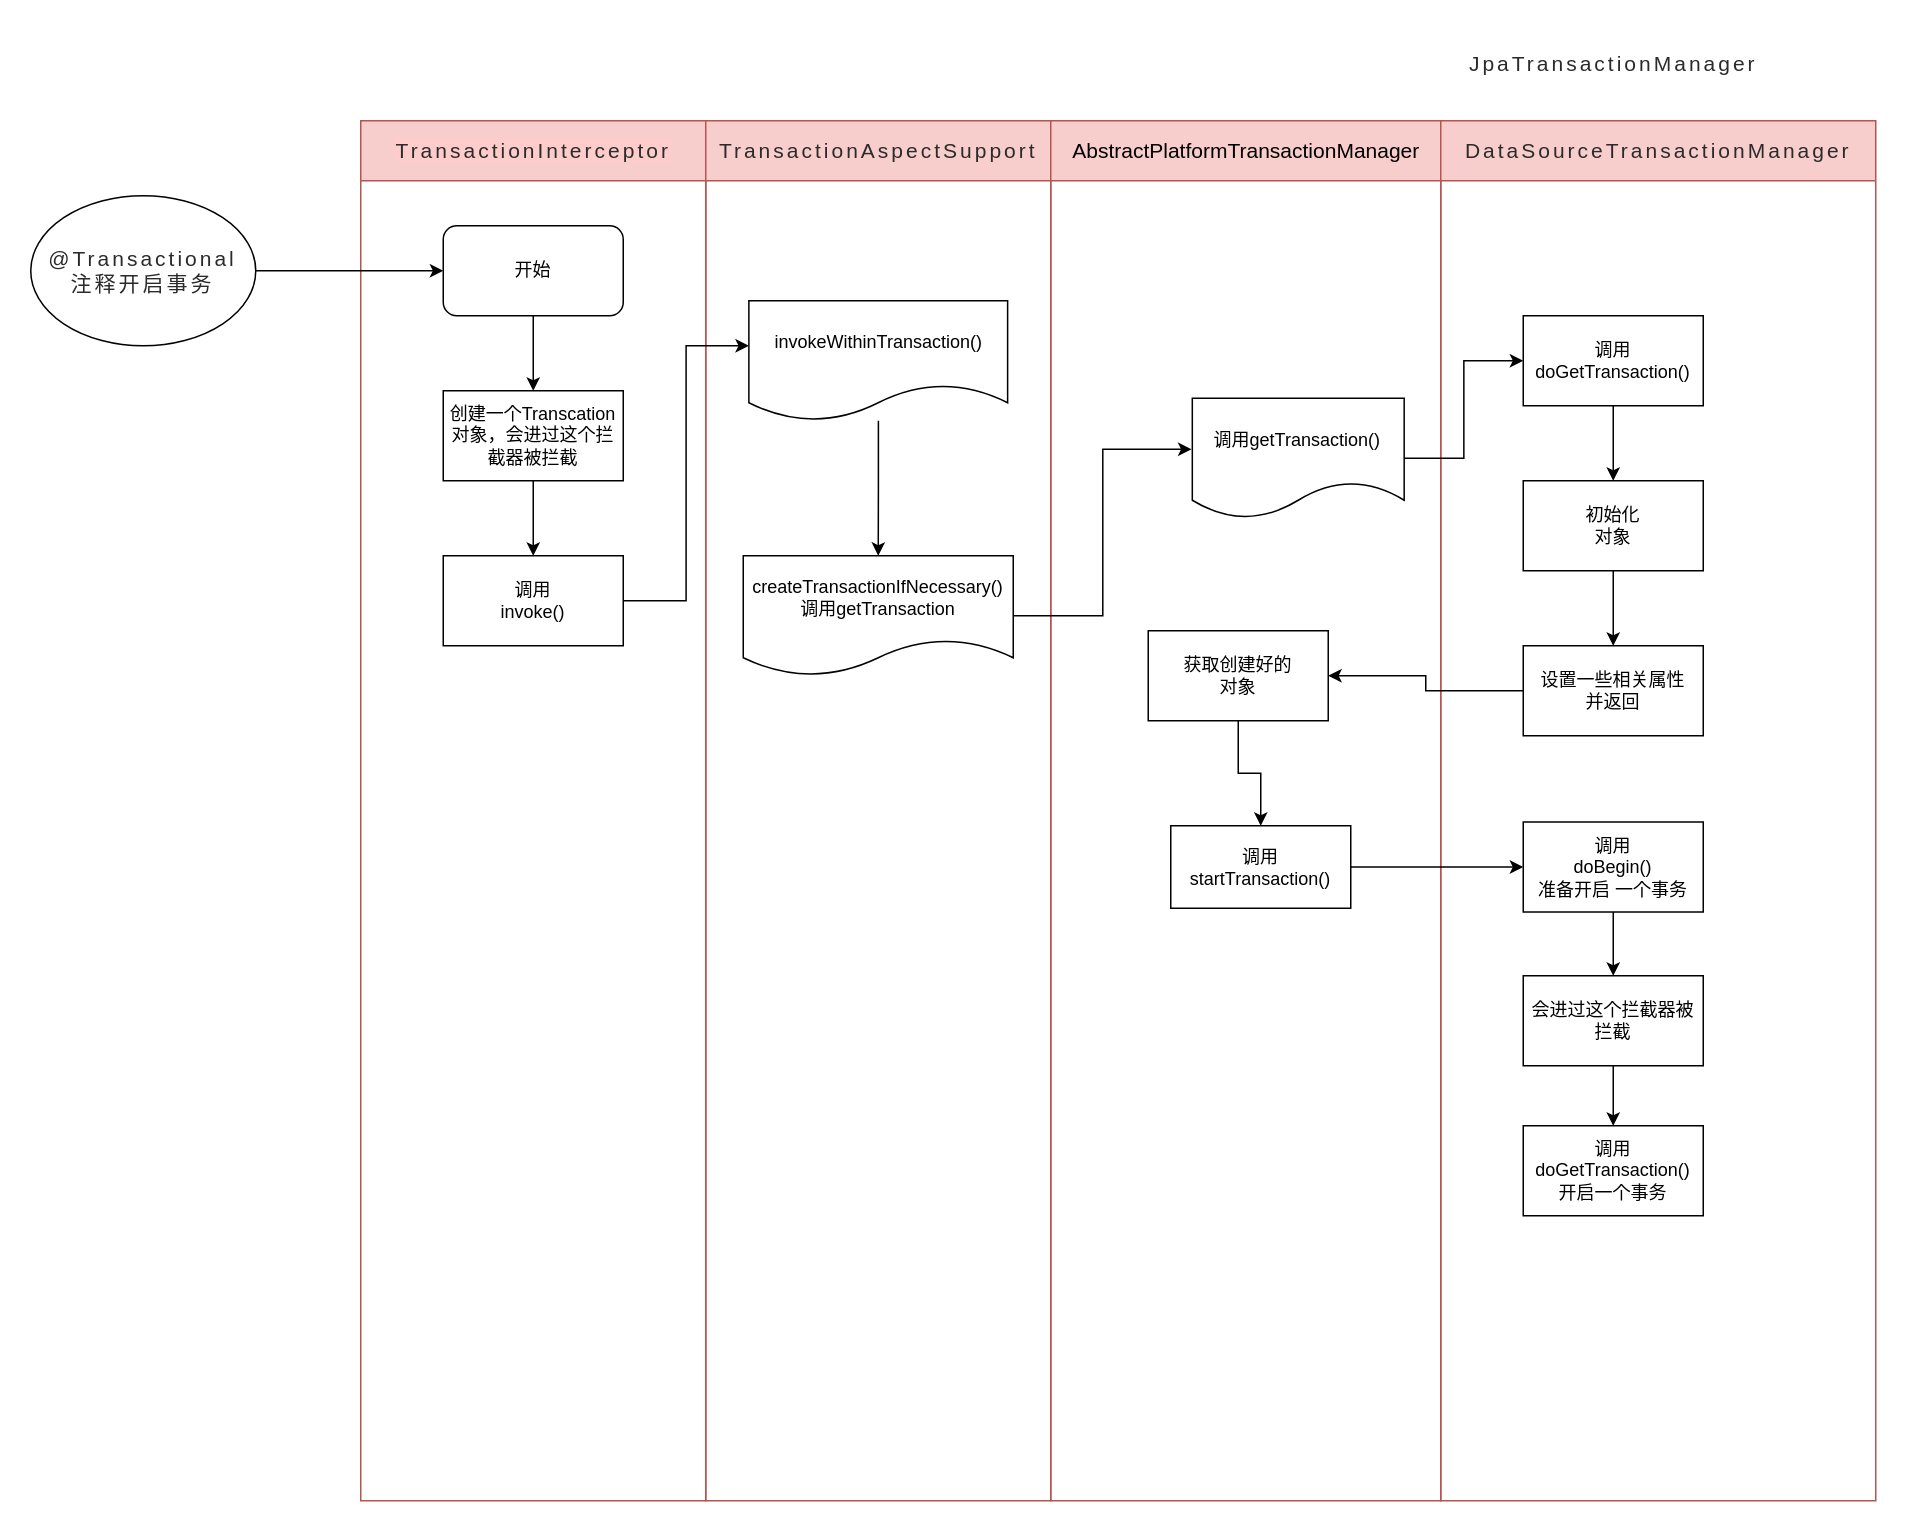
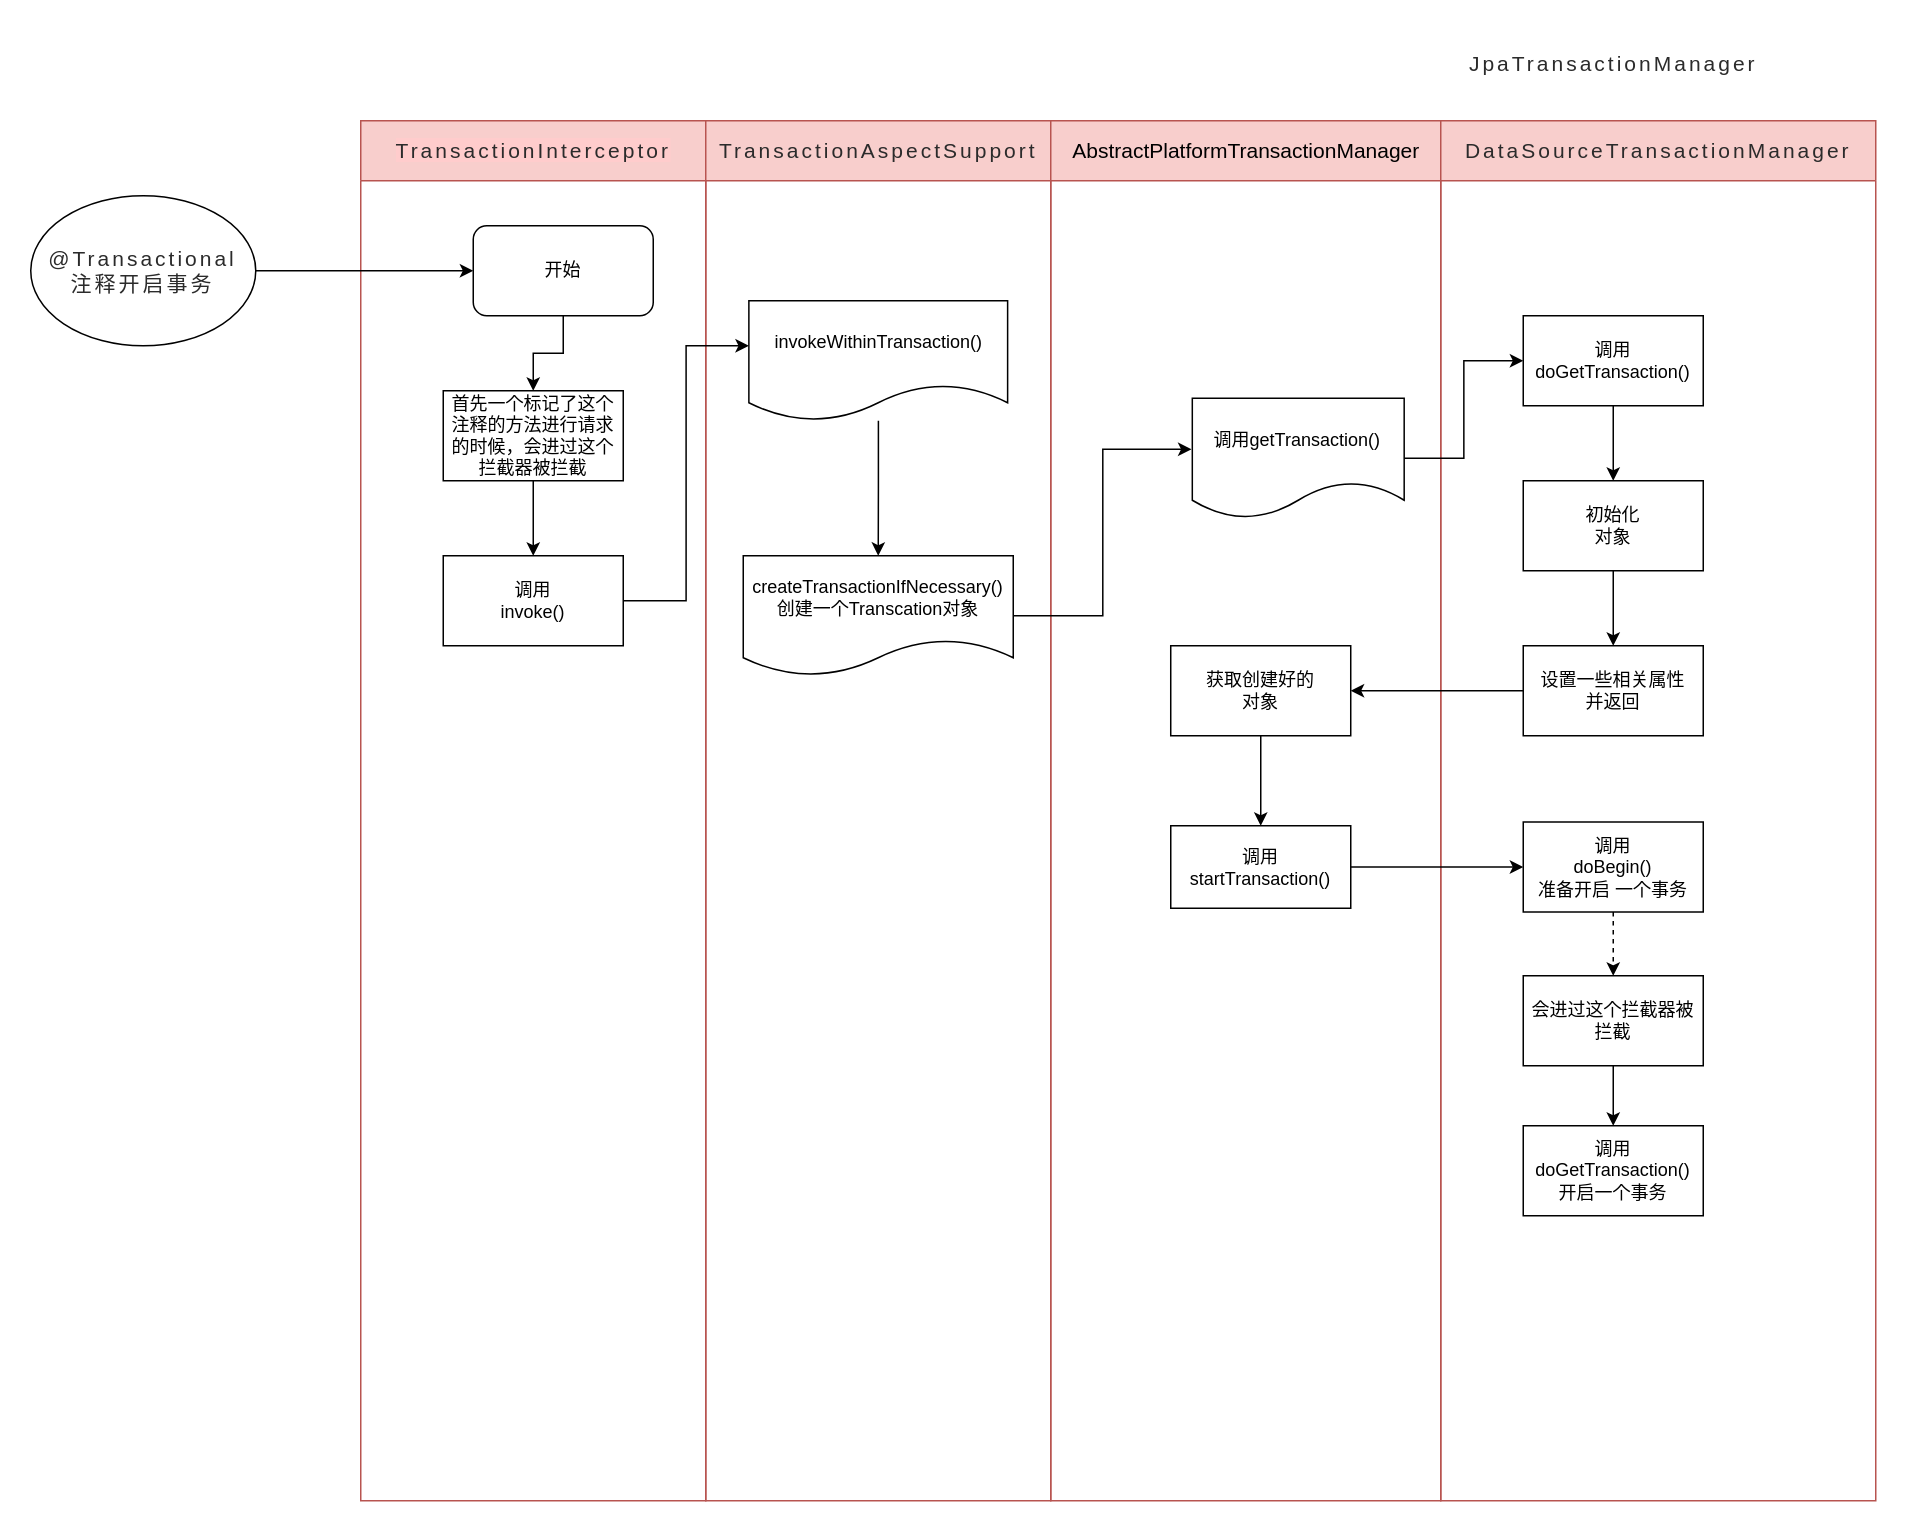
node "开始": moved (533, 271) -> (563, 271)
node "创建一个Transcation对象，会进过这个拦截器被拦截": label "创建一个Transcation对象，会进过这个拦截器被拦截" -> "首先一个标记了这个注释的方法进行请求的时候，会进过这个拦截器被拦截"
node "createTransactionIfNecessary() 调用getTransaction": label "createTransactionIfNecessary() 调用getTransaction" -> "createTransactionIfNecessary() 创建一个Transcation对象"
node "获取创建好的 对象": moved (1238, 676) -> (1261, 691)
edge "调用 doBegin() 准备开启 一个事务" -> "会进过这个拦截器被拦截": style solid -> dashed
